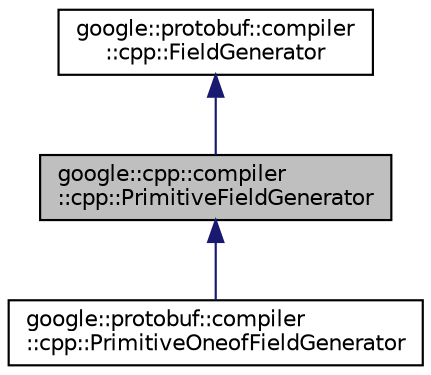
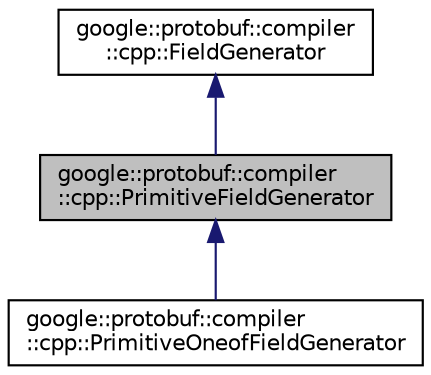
node "google::cpp::compiler ::cpp::PrimitiveFieldGenerator": label "google::cpp::compiler ::cpp::PrimitiveFieldGenerator" -> "google::protobuf::compiler ::cpp::PrimitiveFieldGenerator"
